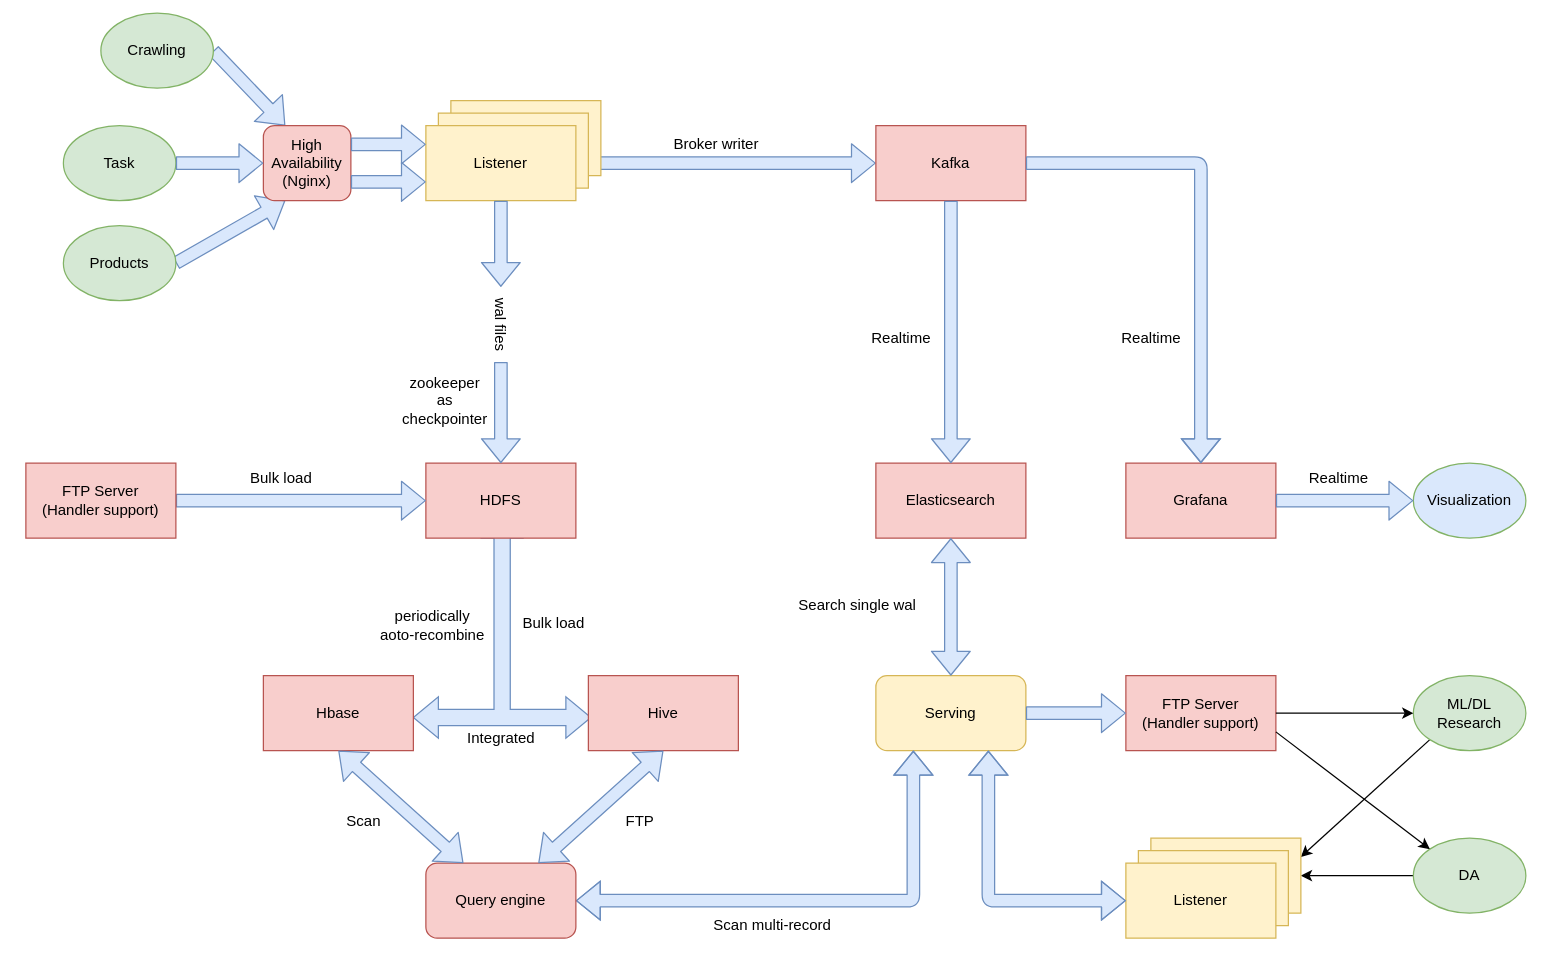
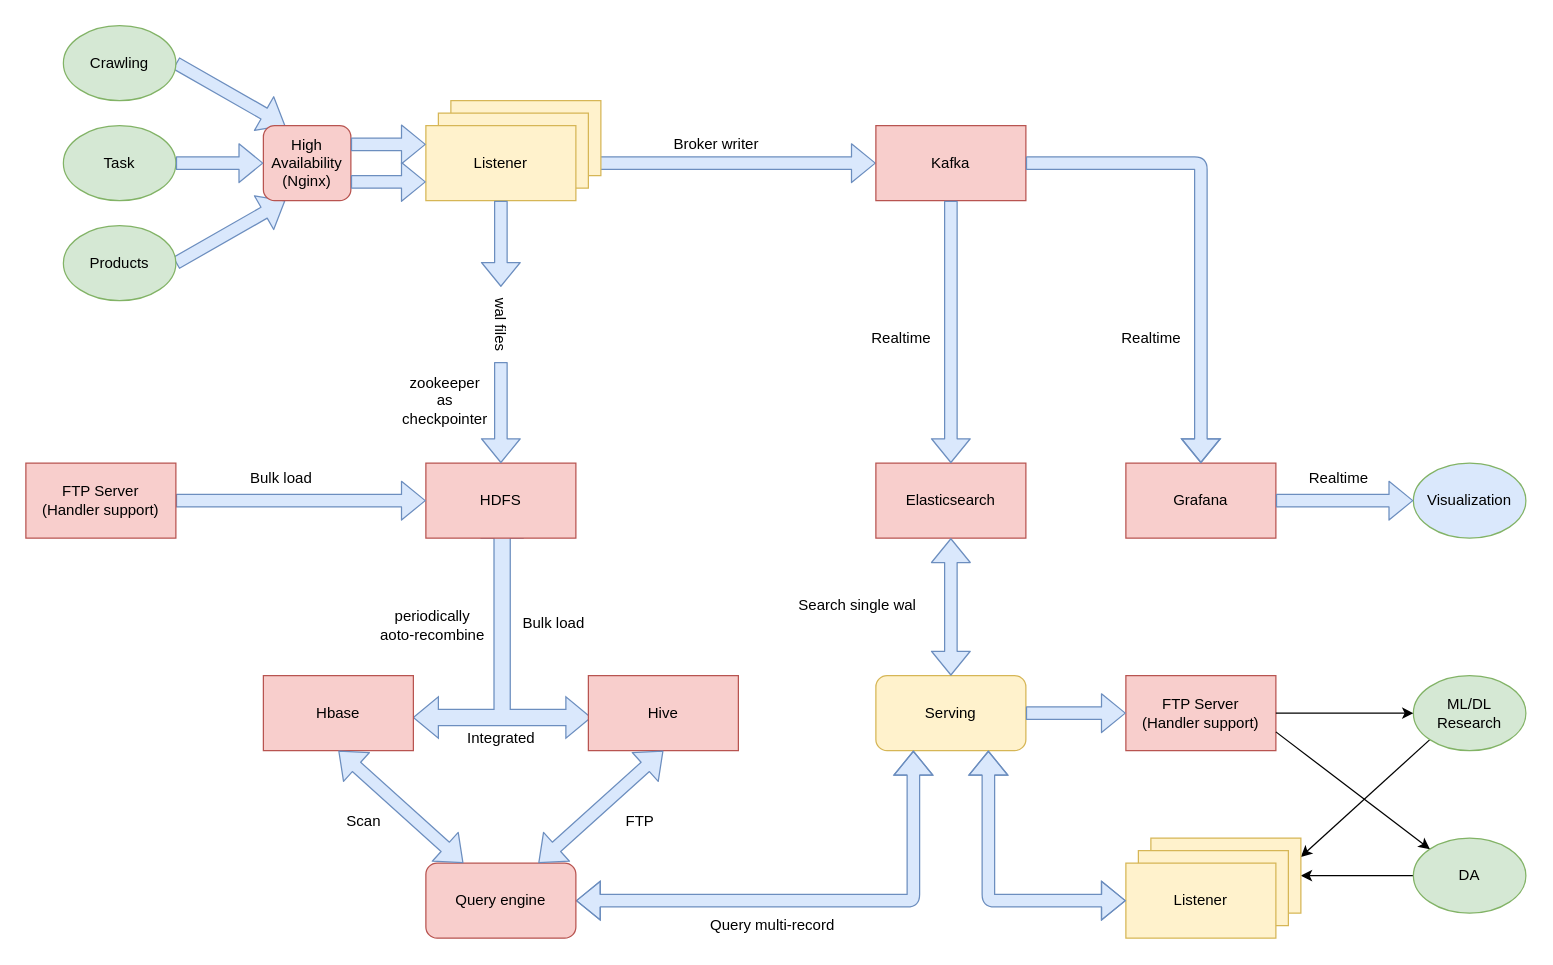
node "Crawling": moved (157, 51) -> (119, 63)
node "Scan multi-record": label "Scan multi-record" -> "Query multi-record"
